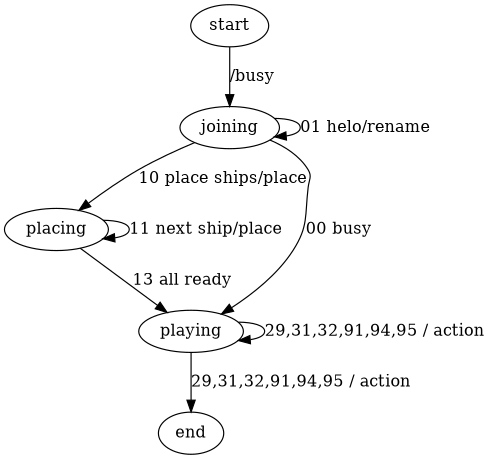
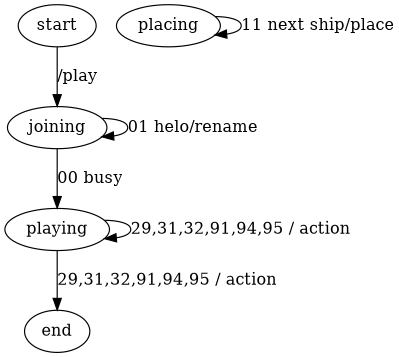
edge "start" -> "joining": label "/busy" -> "/play"
edge "joining" -> "placing": removed, label "10 place ships/place"
edge "placing" -> "playing": removed, label "13 all ready"
